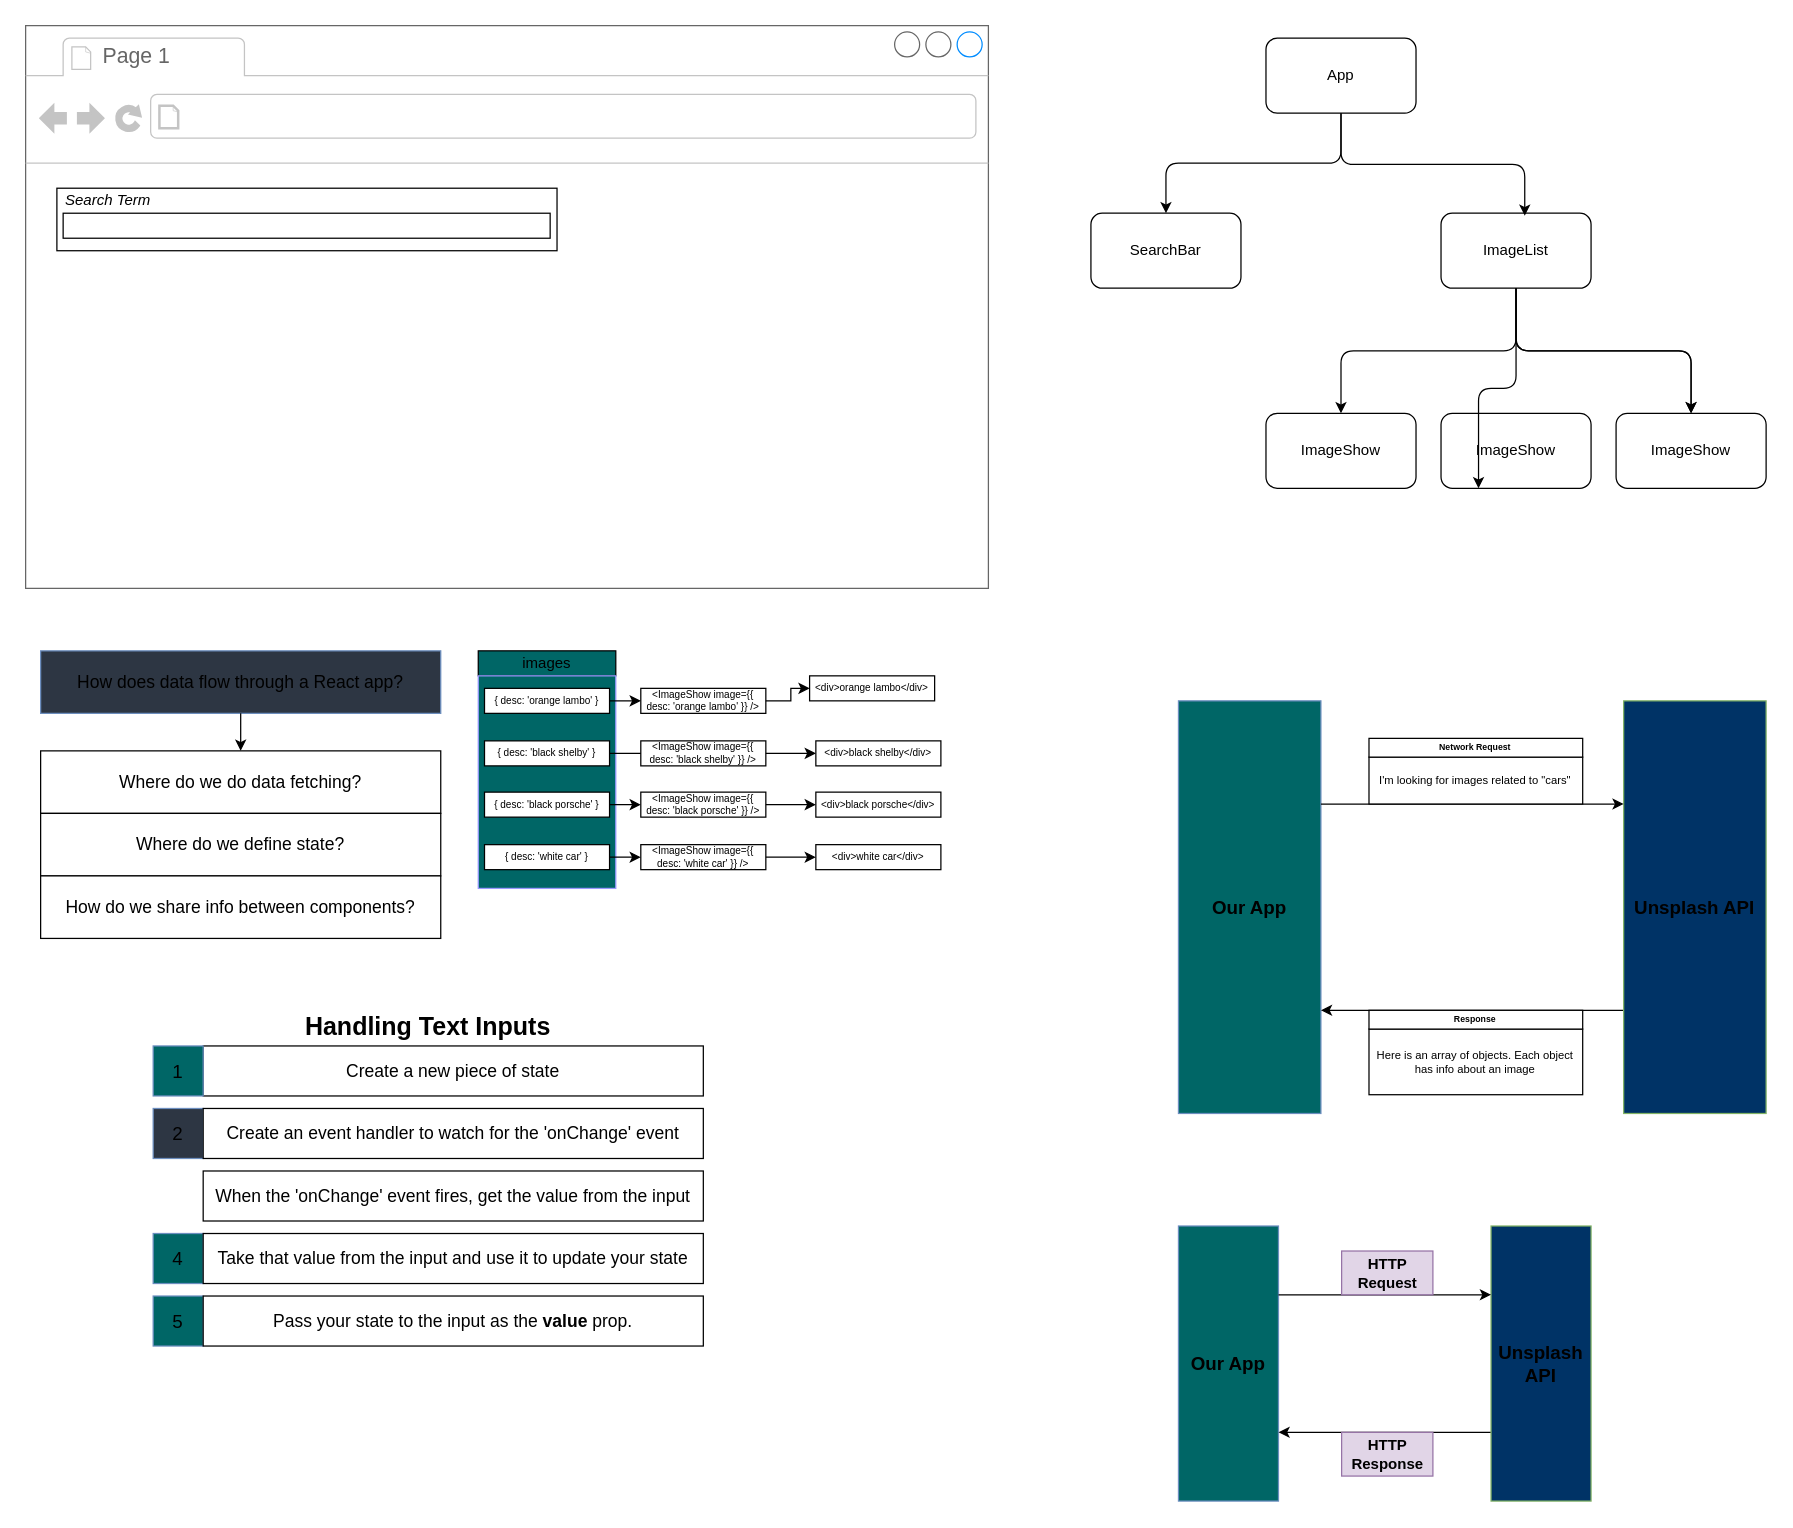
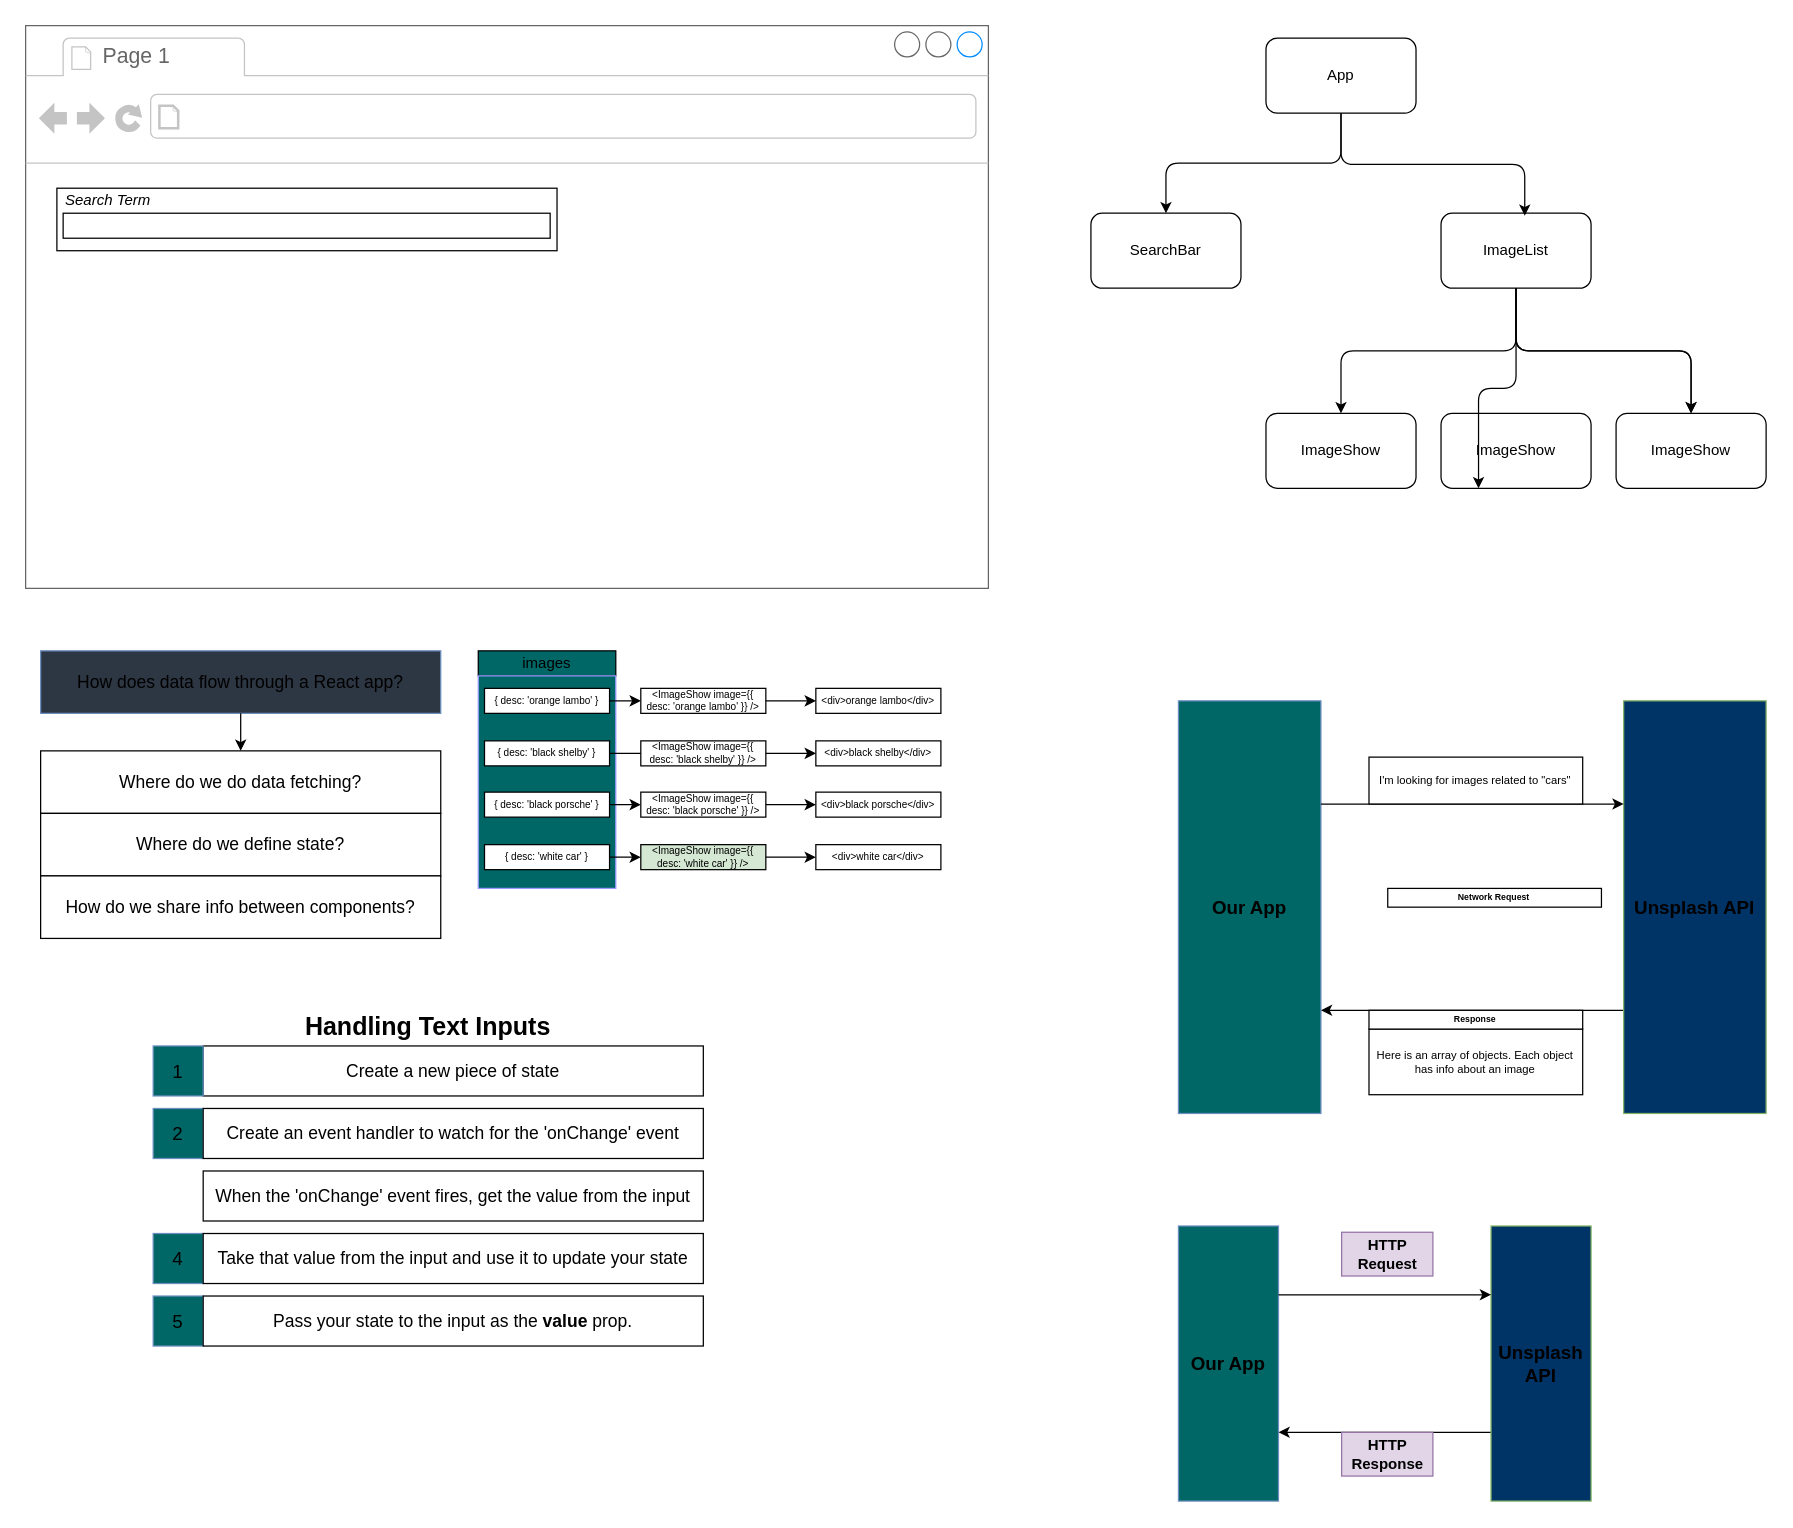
node "<div>orange lambo</div>": moved (872, 688) -> (878, 701)
node "Network Request": moved (1475, 748) -> (1494, 898)
node "<ImageShow image={{ desc: 'white car' }} />": fillcolor #ffffff -> #d5e8d4
node "2": fillcolor #2d3643 -> #006666
node "HTTP Request": moved (1387, 1273) -> (1387, 1254)
